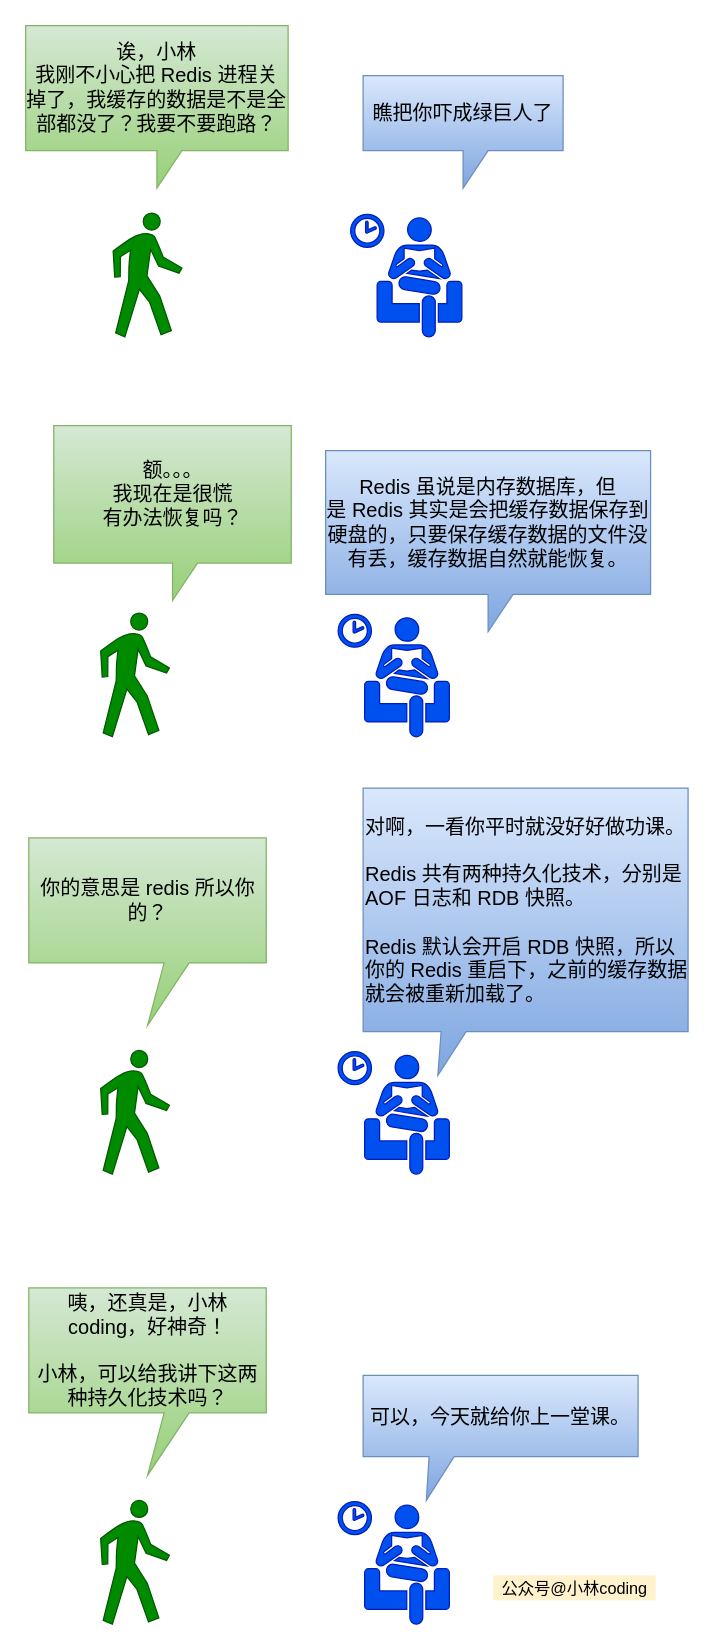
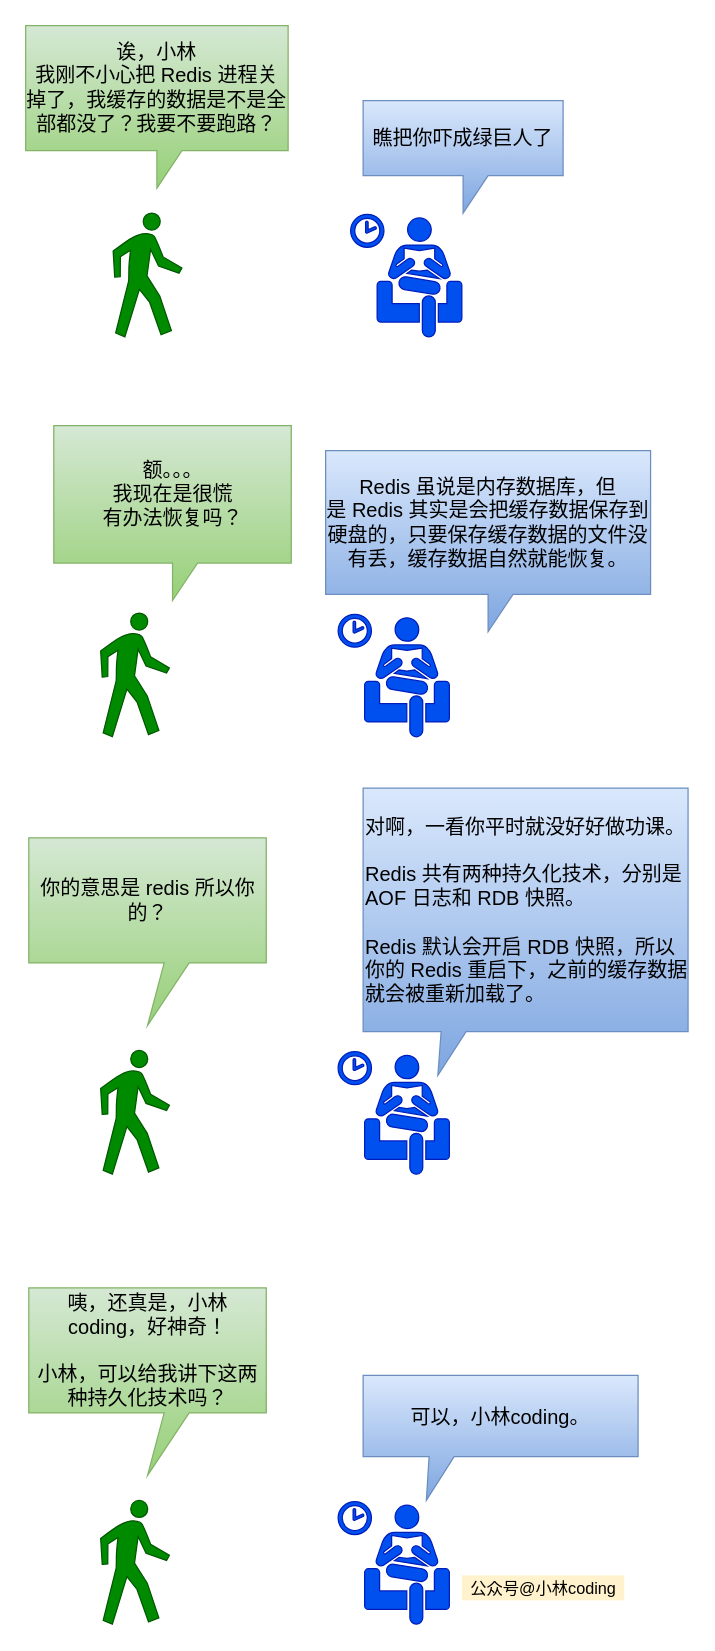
node "瞧把你吓成绿巨人了": moved (463, 132) -> (463, 157)
node "可以，今天就给你上一堂课。": label "可以，今天就给你上一堂课。" -> "可以，小林coding。"
node "公众号@小林coding": moved (574, 1588) -> (543, 1588)
